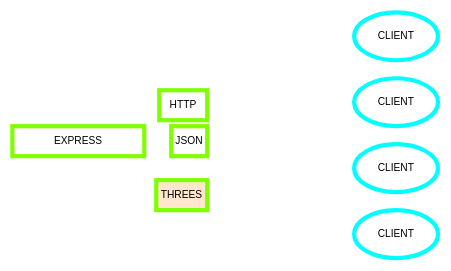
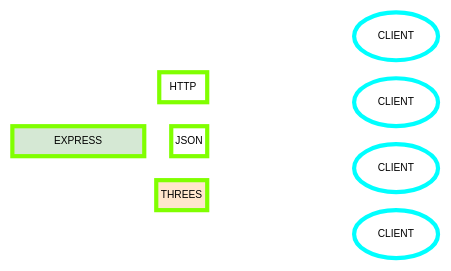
node "HTTP": moved (183, 105) -> (183, 87)
node "EXPRESS": fillcolor #ffffff -> #d5e8d4
